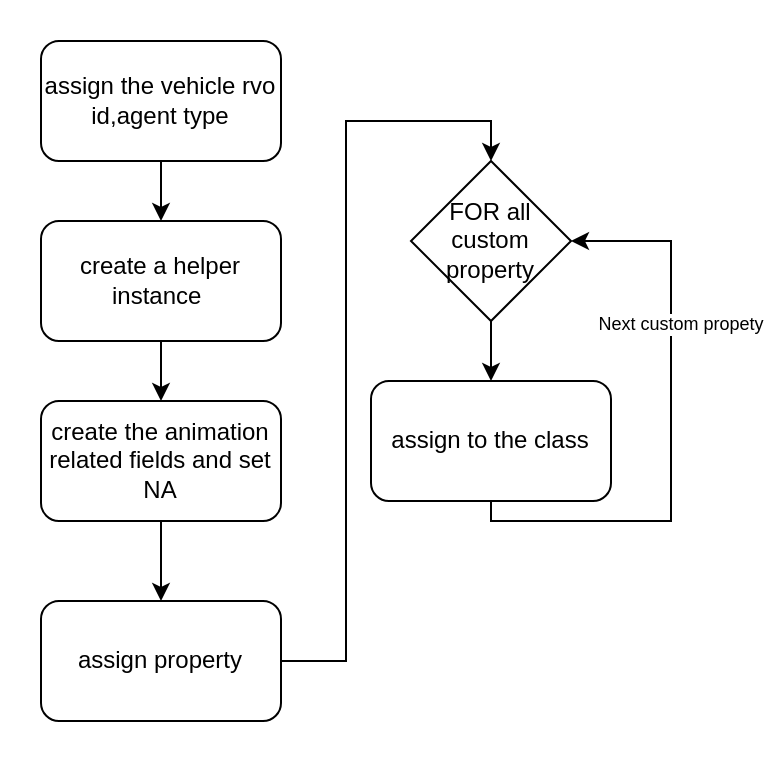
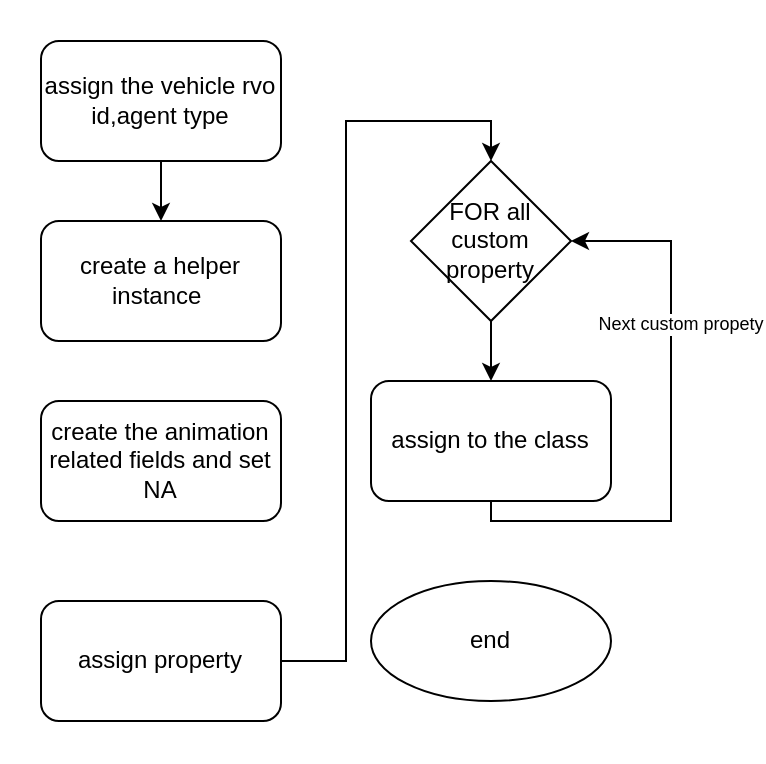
edge "create a helper instance" -> "create the animation related fields and set NA": removed
edge "create the animation related fields and set NA" -> "assign property": removed
node "end": added
